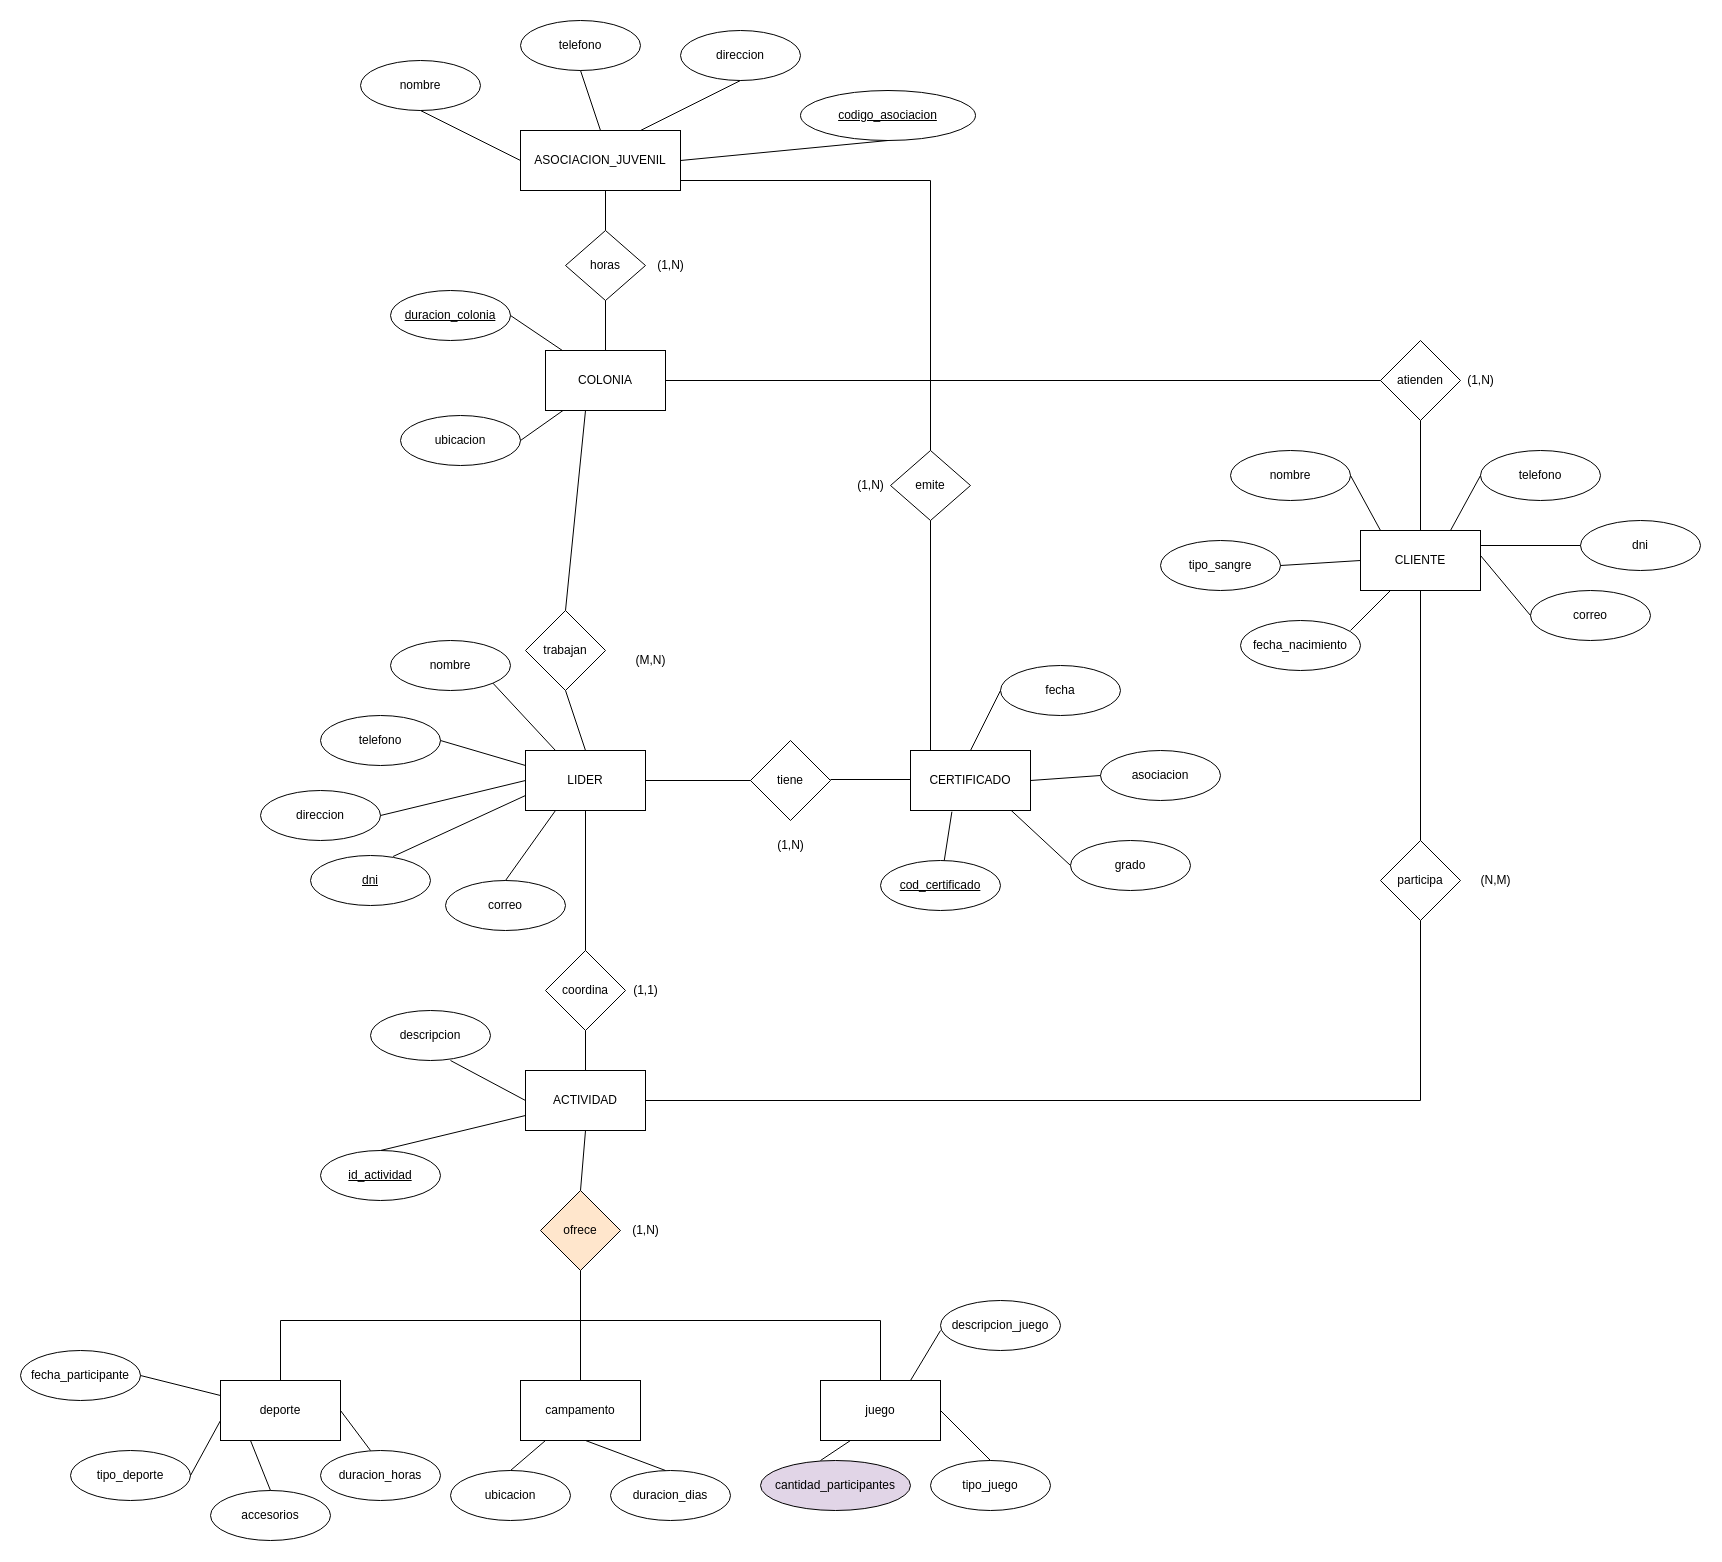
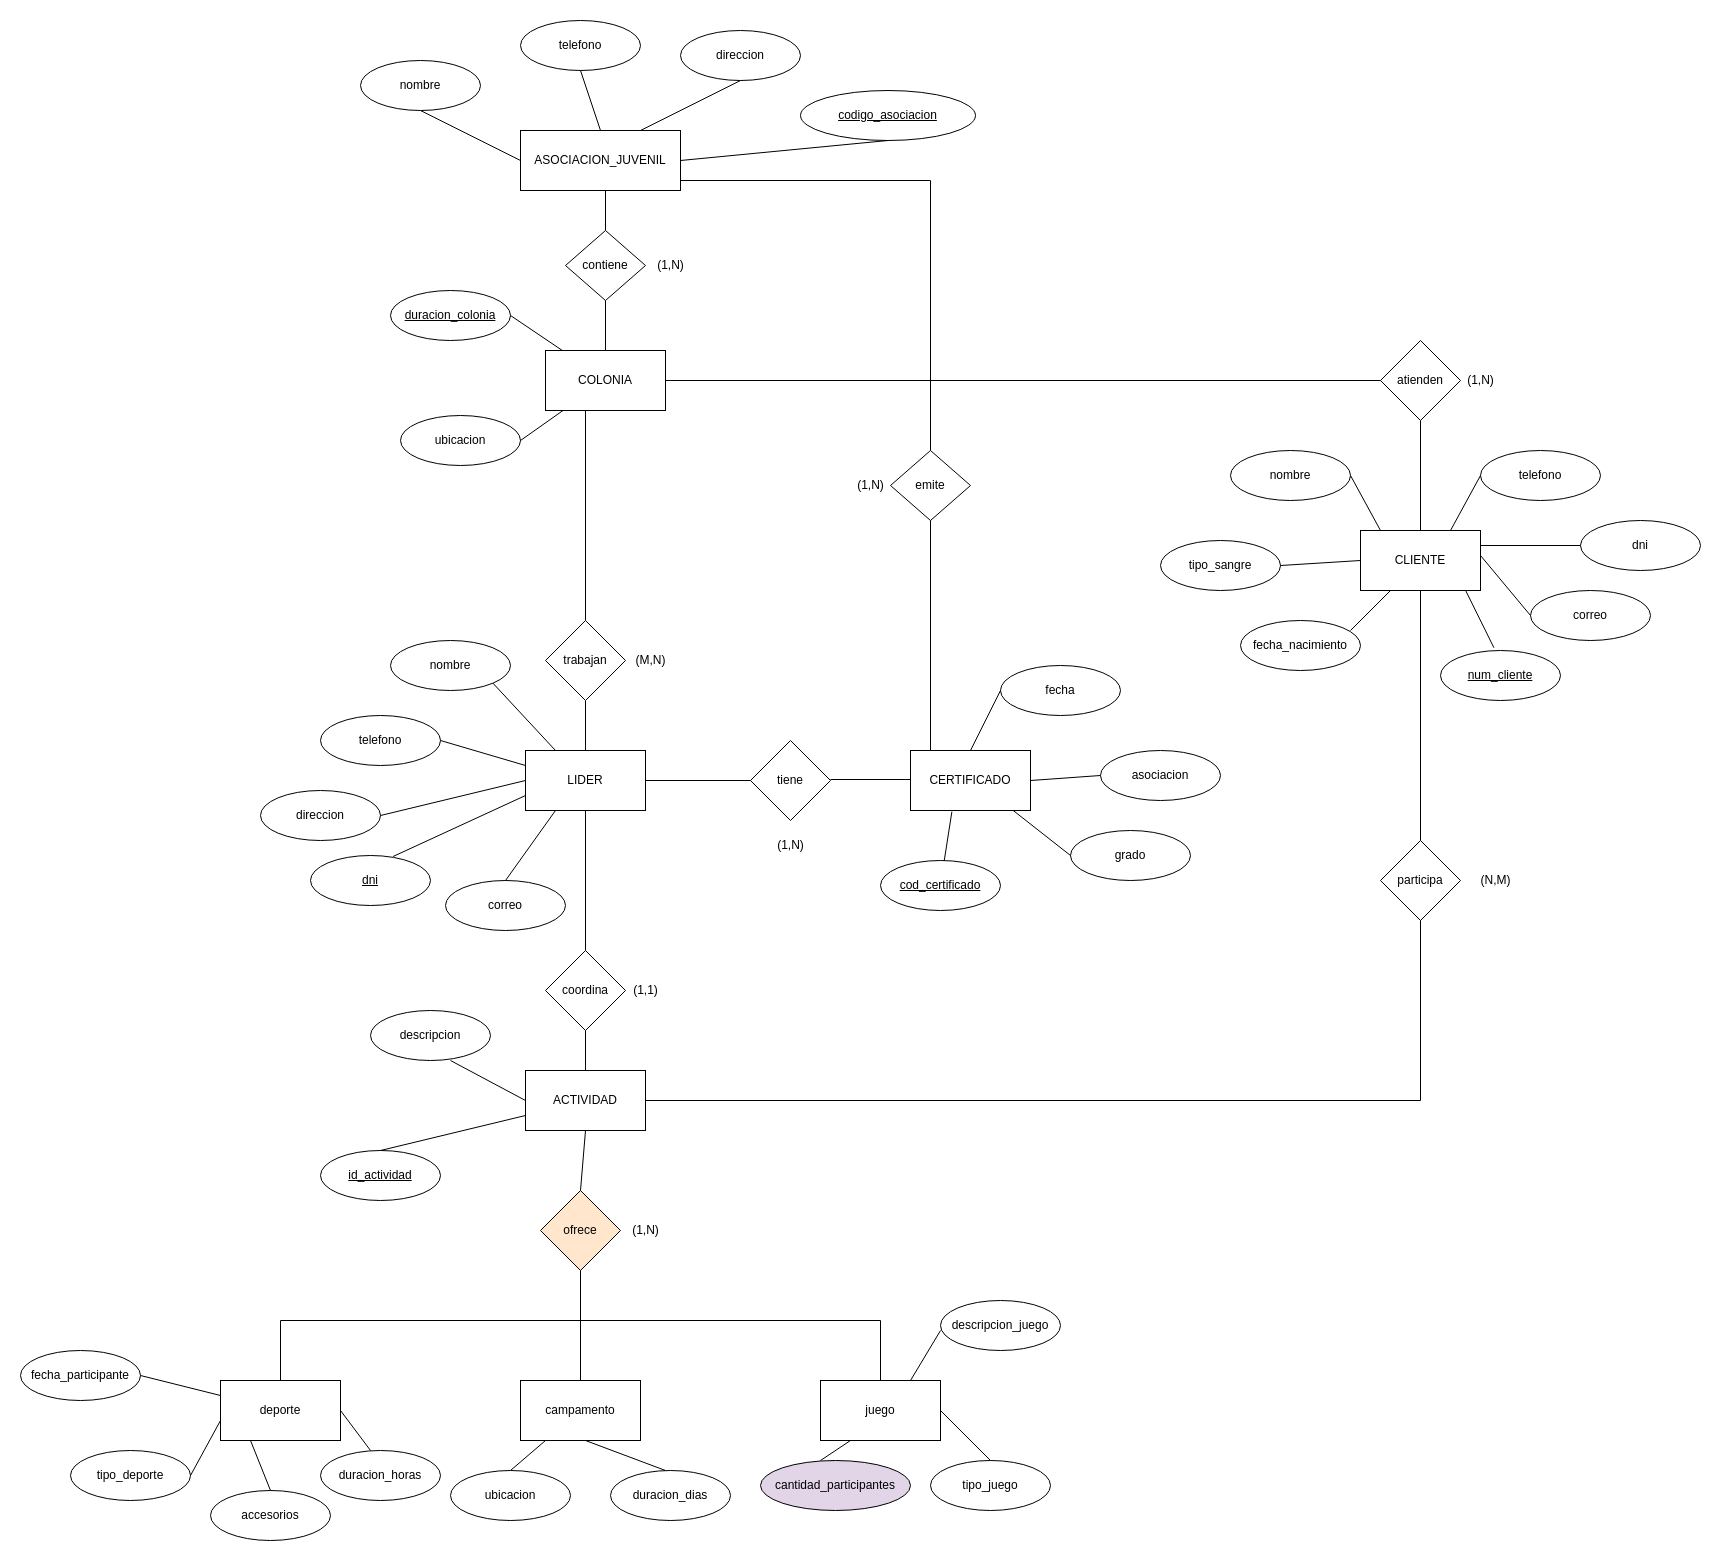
node "horas": label "horas" -> "contiene"
edge "CLIENTE" -- "num_cliente": added
node "trabajan": moved (566, 651) -> (586, 661)
node "num_cliente": added
node "grado": moved (1131, 866) -> (1131, 856)
